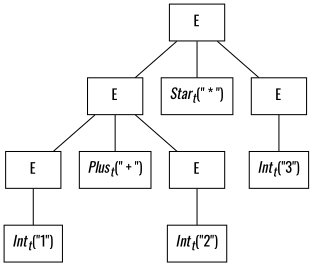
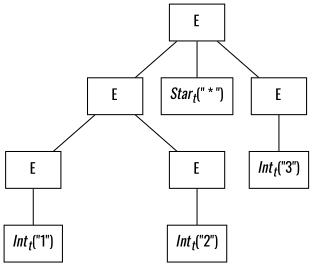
node "Plus": removed
